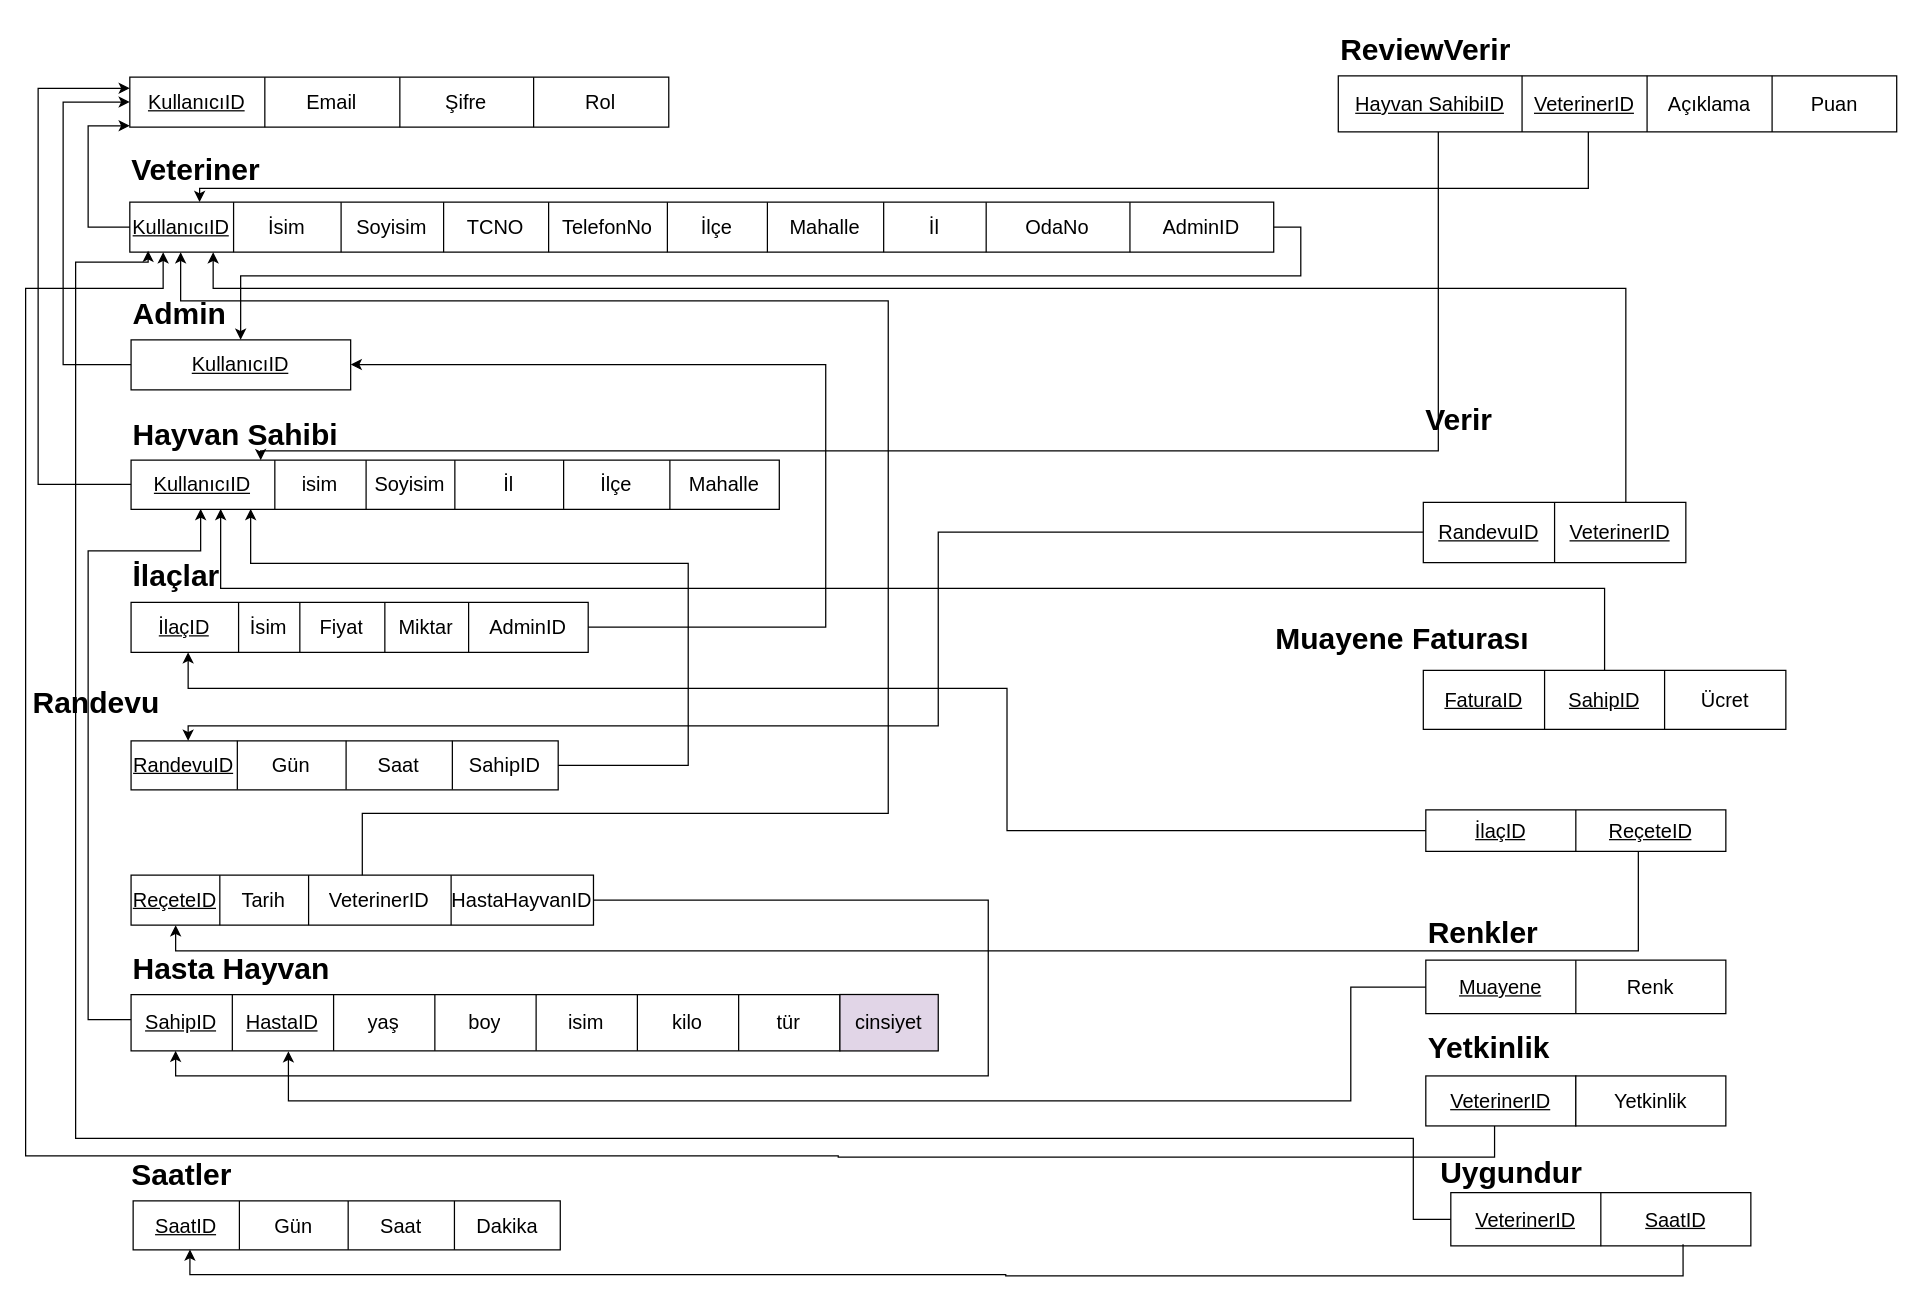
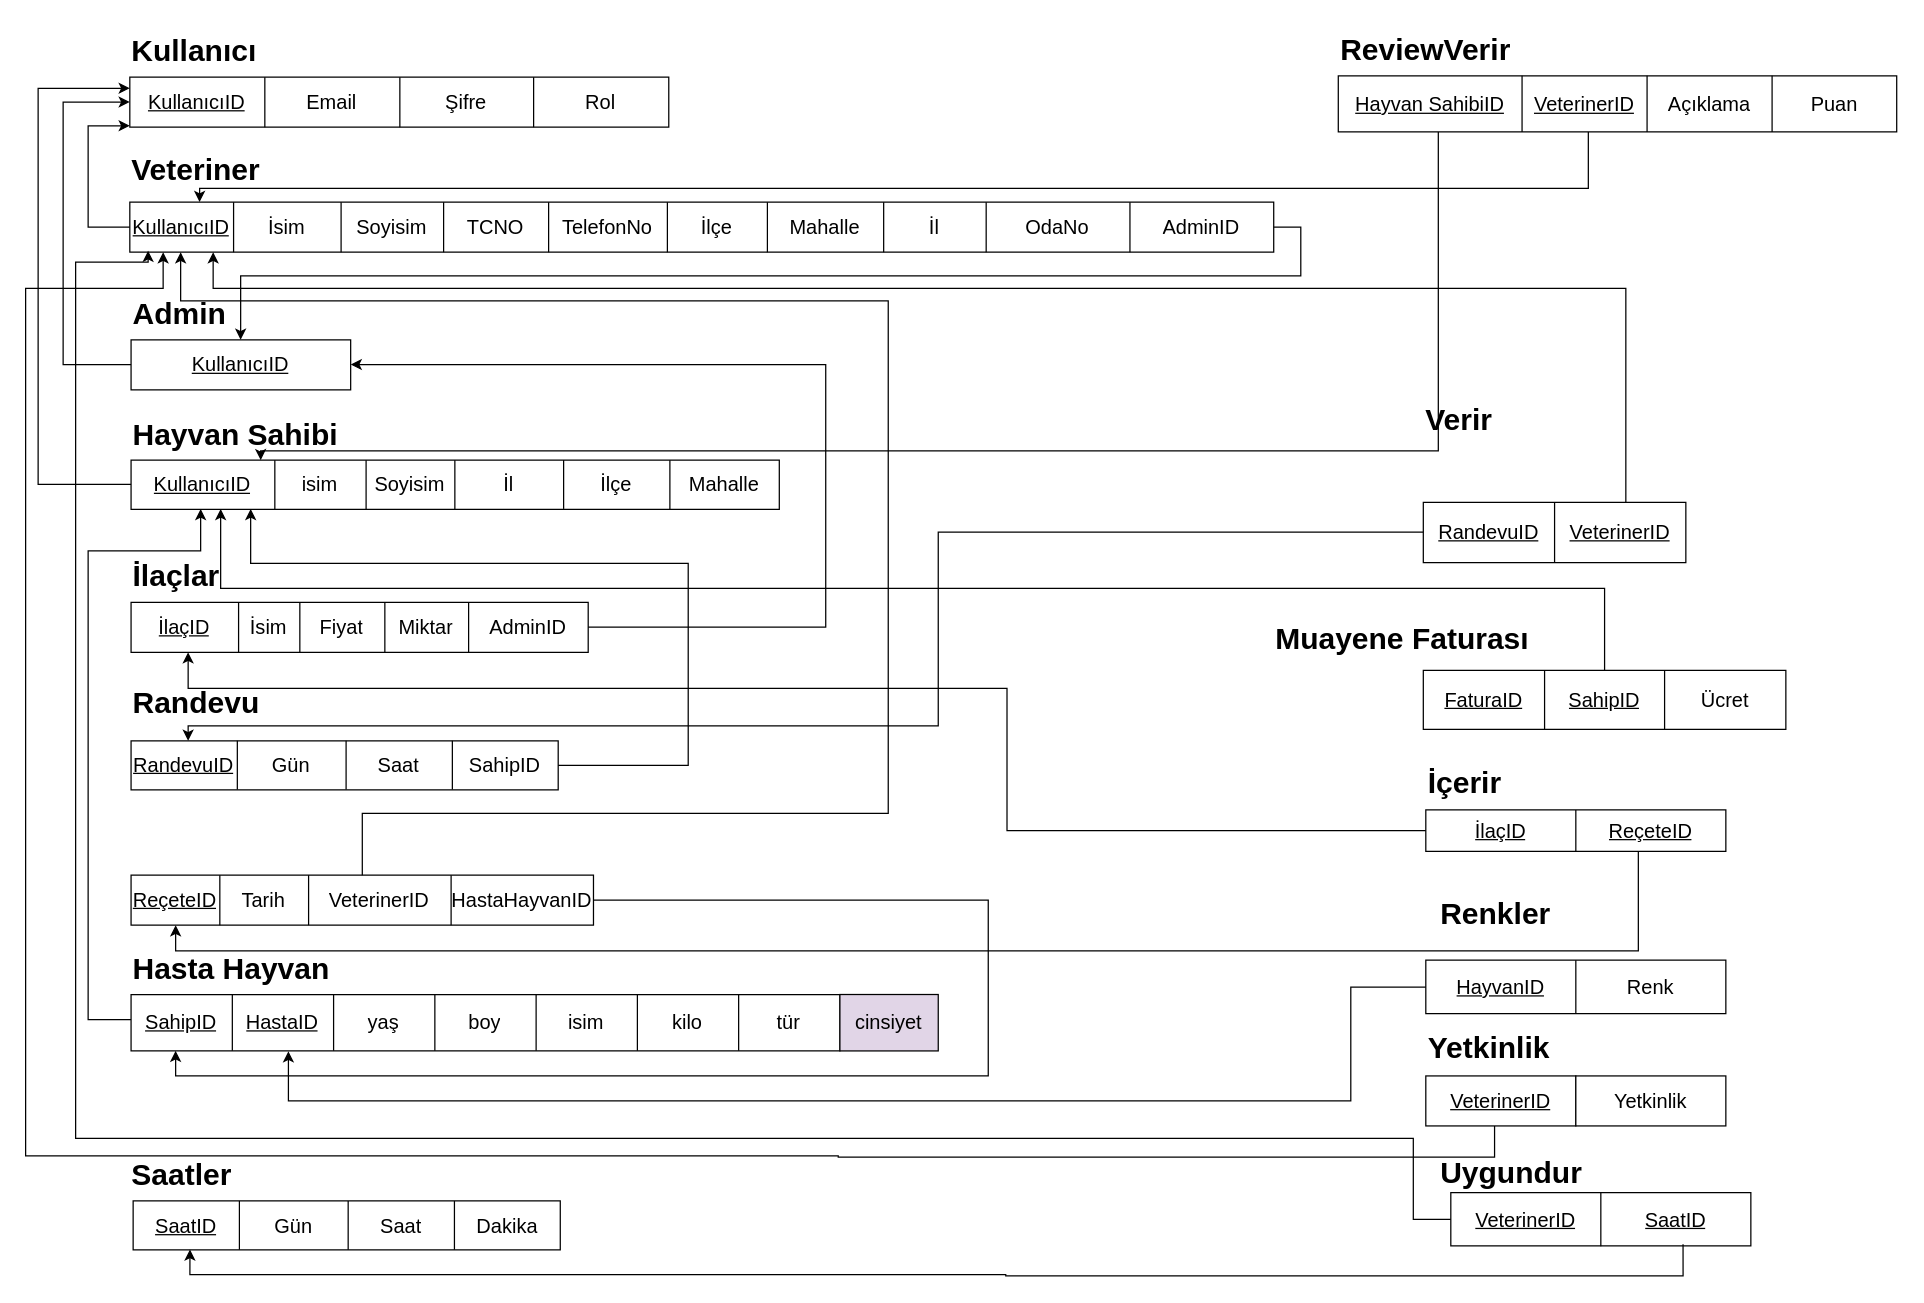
node "Kullanıcı": added
node "Randevu": moved (120, 703) -> (220, 703)
node "İçerir": added
node "Renkler": moved (1488, 933) -> (1501, 914)
node "Muayene": label "Muayene" -> "HayvanID"
